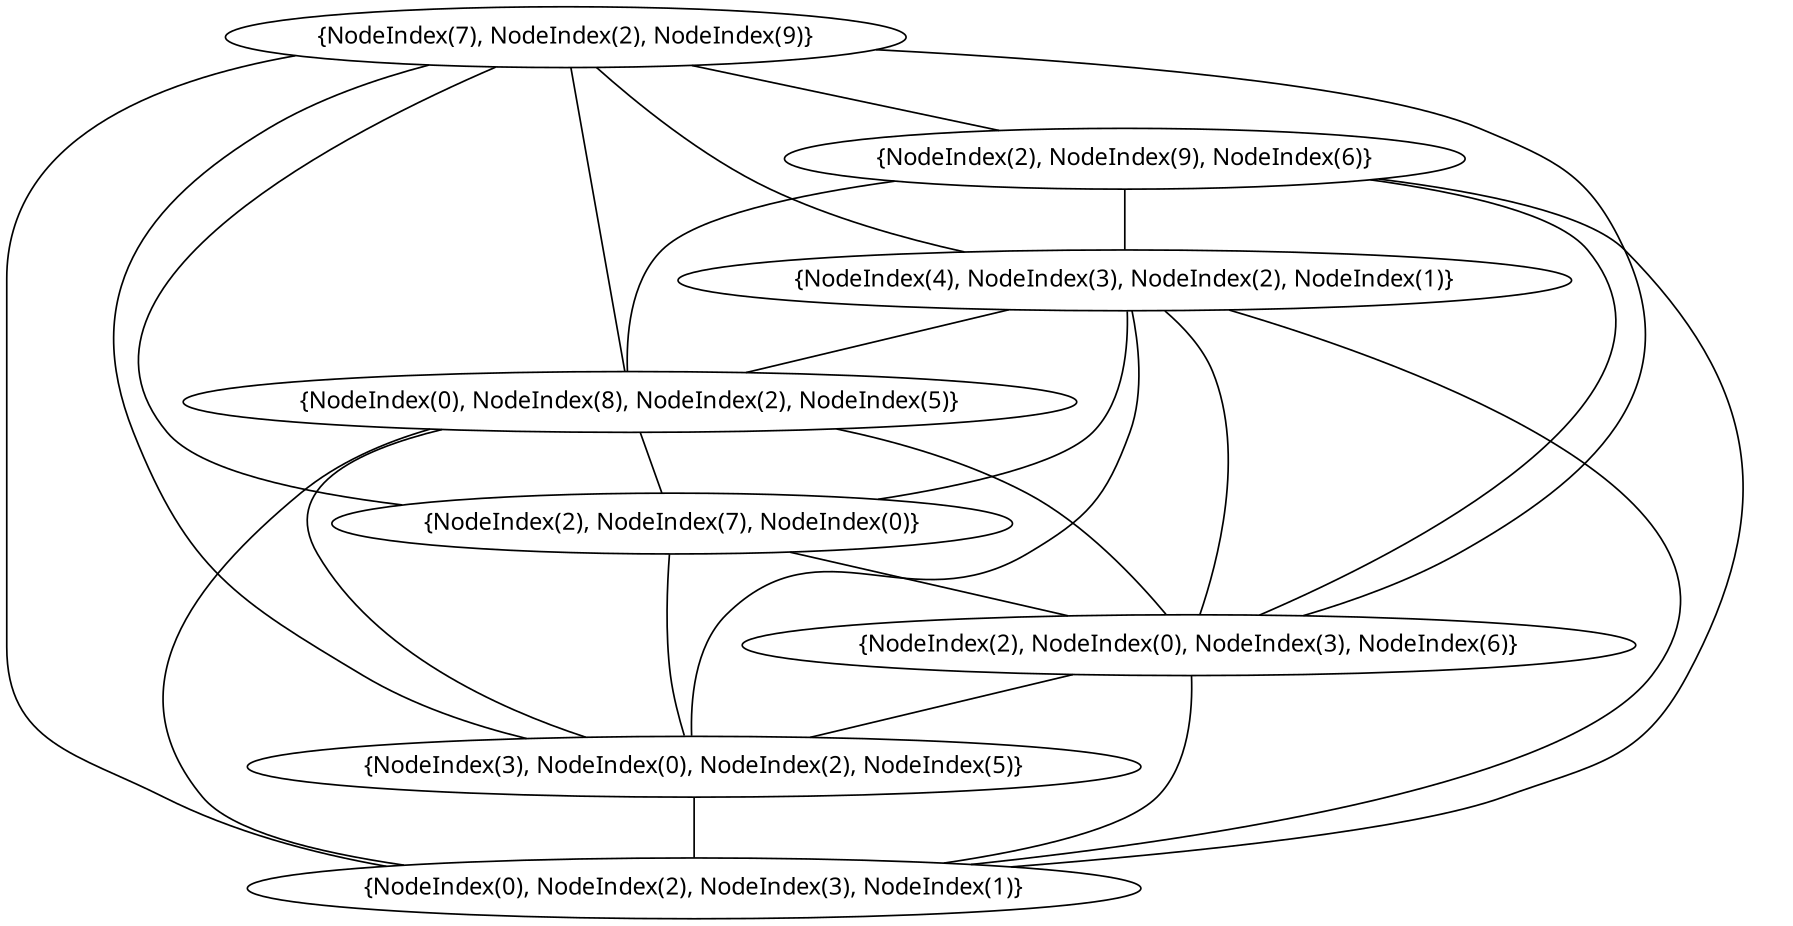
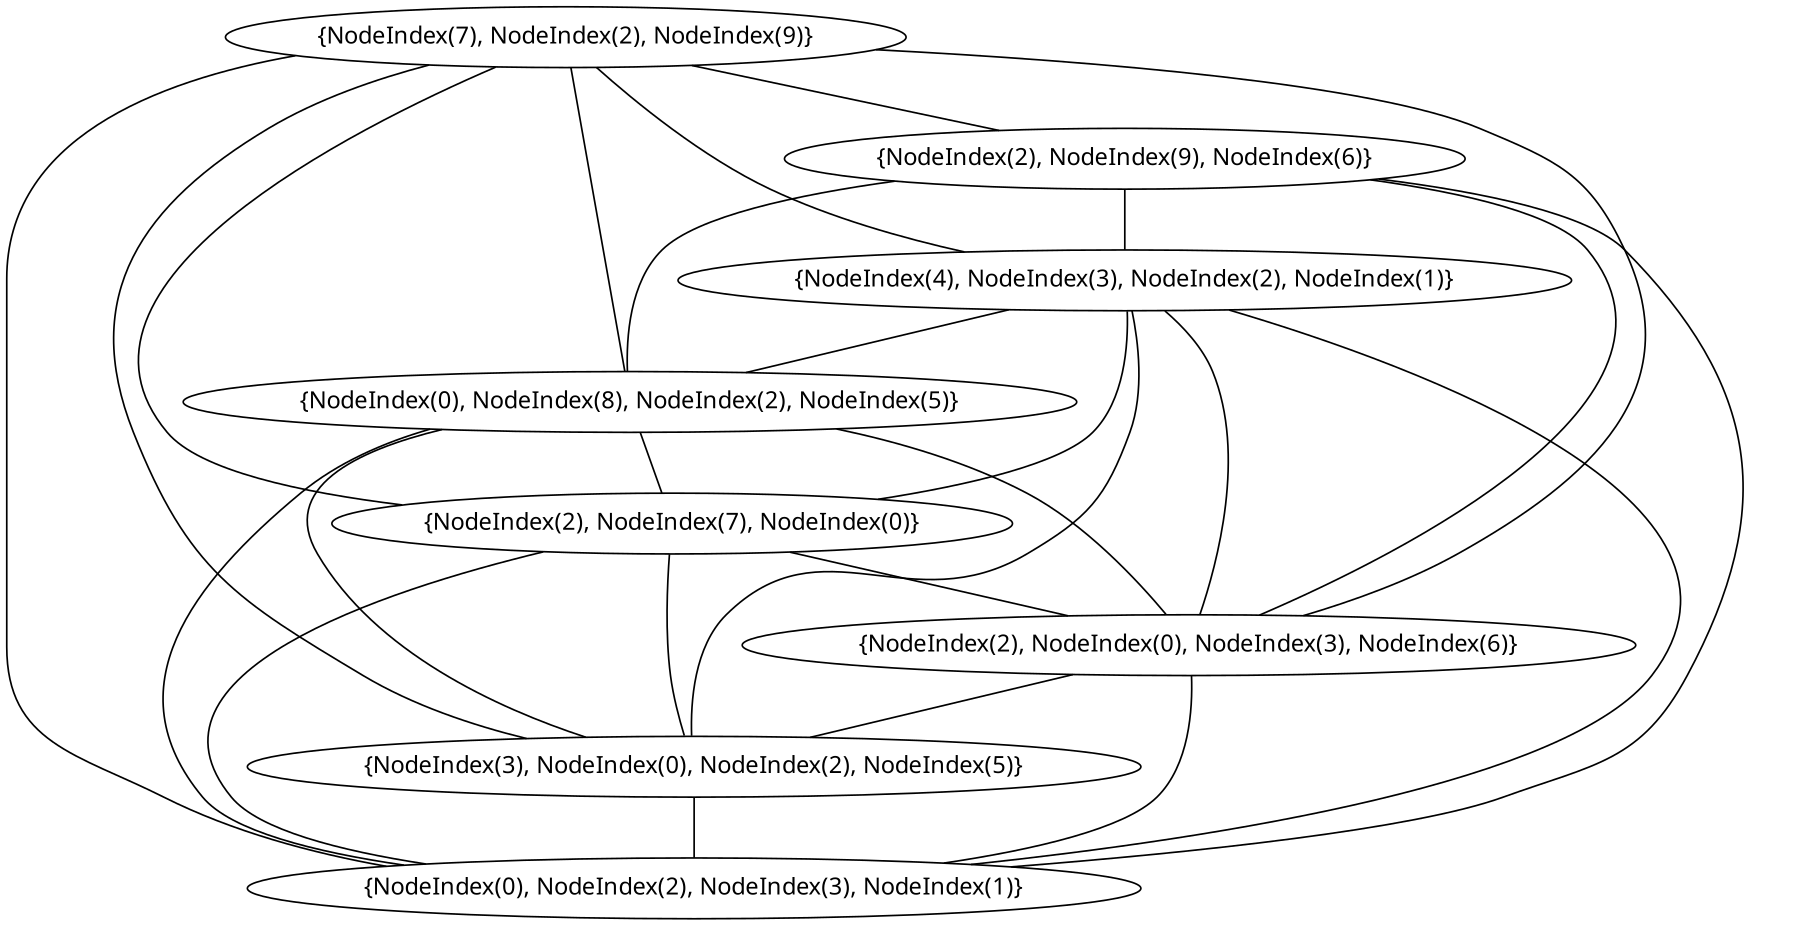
edge "{NodeIndex(2), NodeIndex(7), NodeIndex(0)}" -- "{NodeIndex(0), NodeIndex(2), NodeIndex(3), NodeIndex(1)}": added
